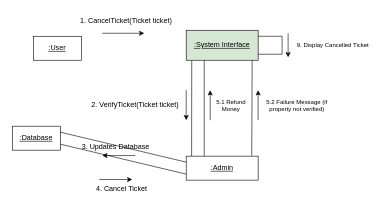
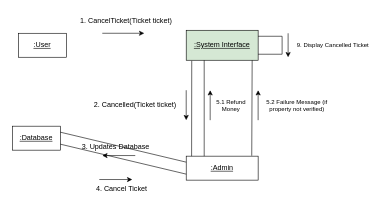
node ":User": moved (57, 48) -> (42, 45)
node "2. VerifyTicket(Ticket ticket)": label "2. VerifyTicket(Ticket ticket)" -> "2. Cancelled(Ticket ticket)"
